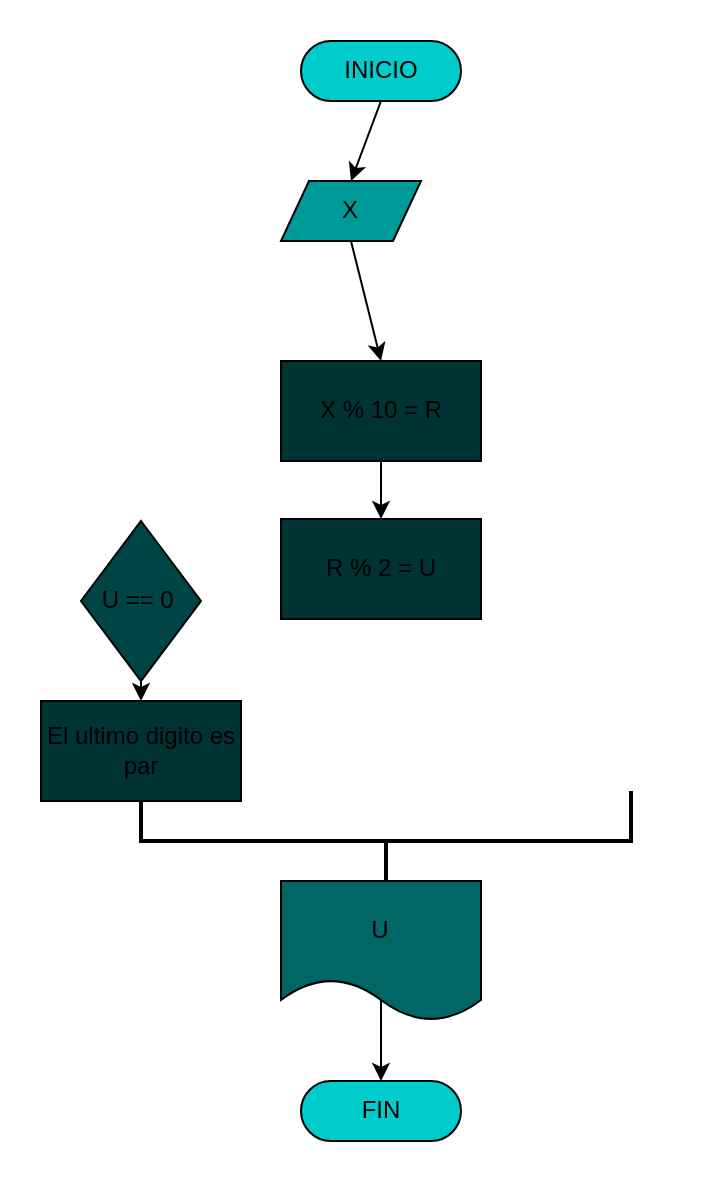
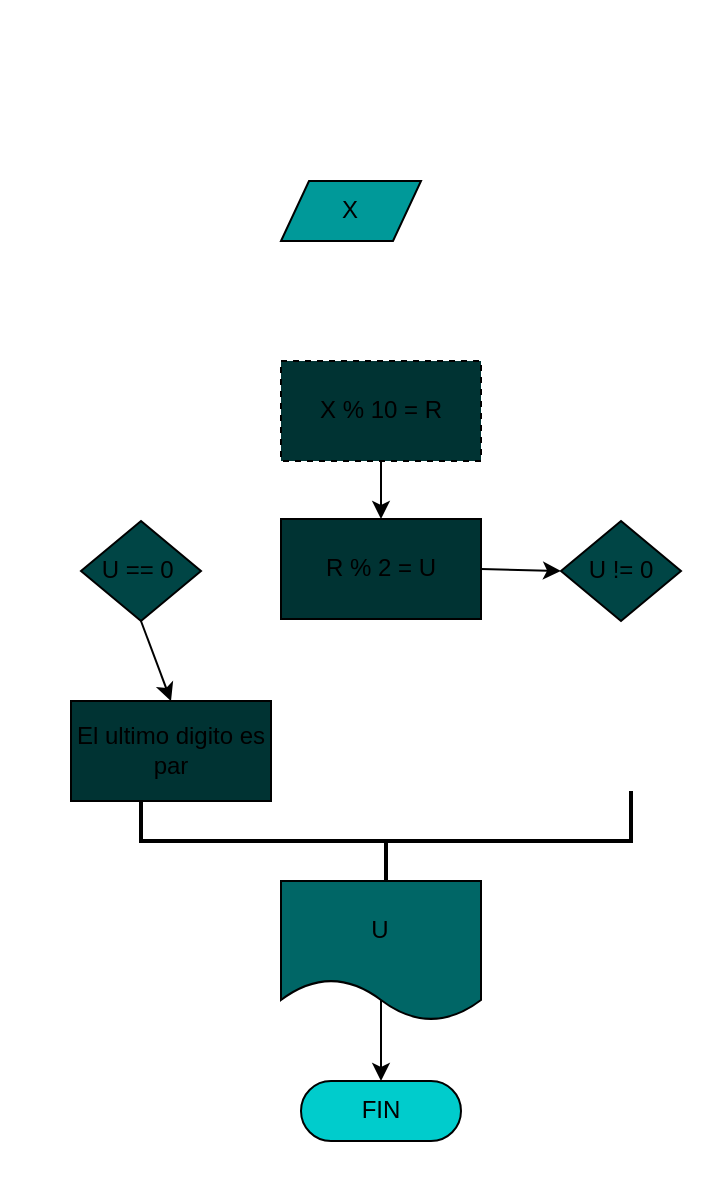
node "INICIO": removed
edge "INICIO" -> "X": removed
edge "X" -> "X % 10 = R": removed
node "X % 10 = R": style solid -> dashed
edge "R % 2 = U" -> "U != 0": added
node "U != 0": added
node "U == 0": size 120x160 -> 120x100
node "El ultimo digito es par": moved (141, 751) -> (171, 751)
